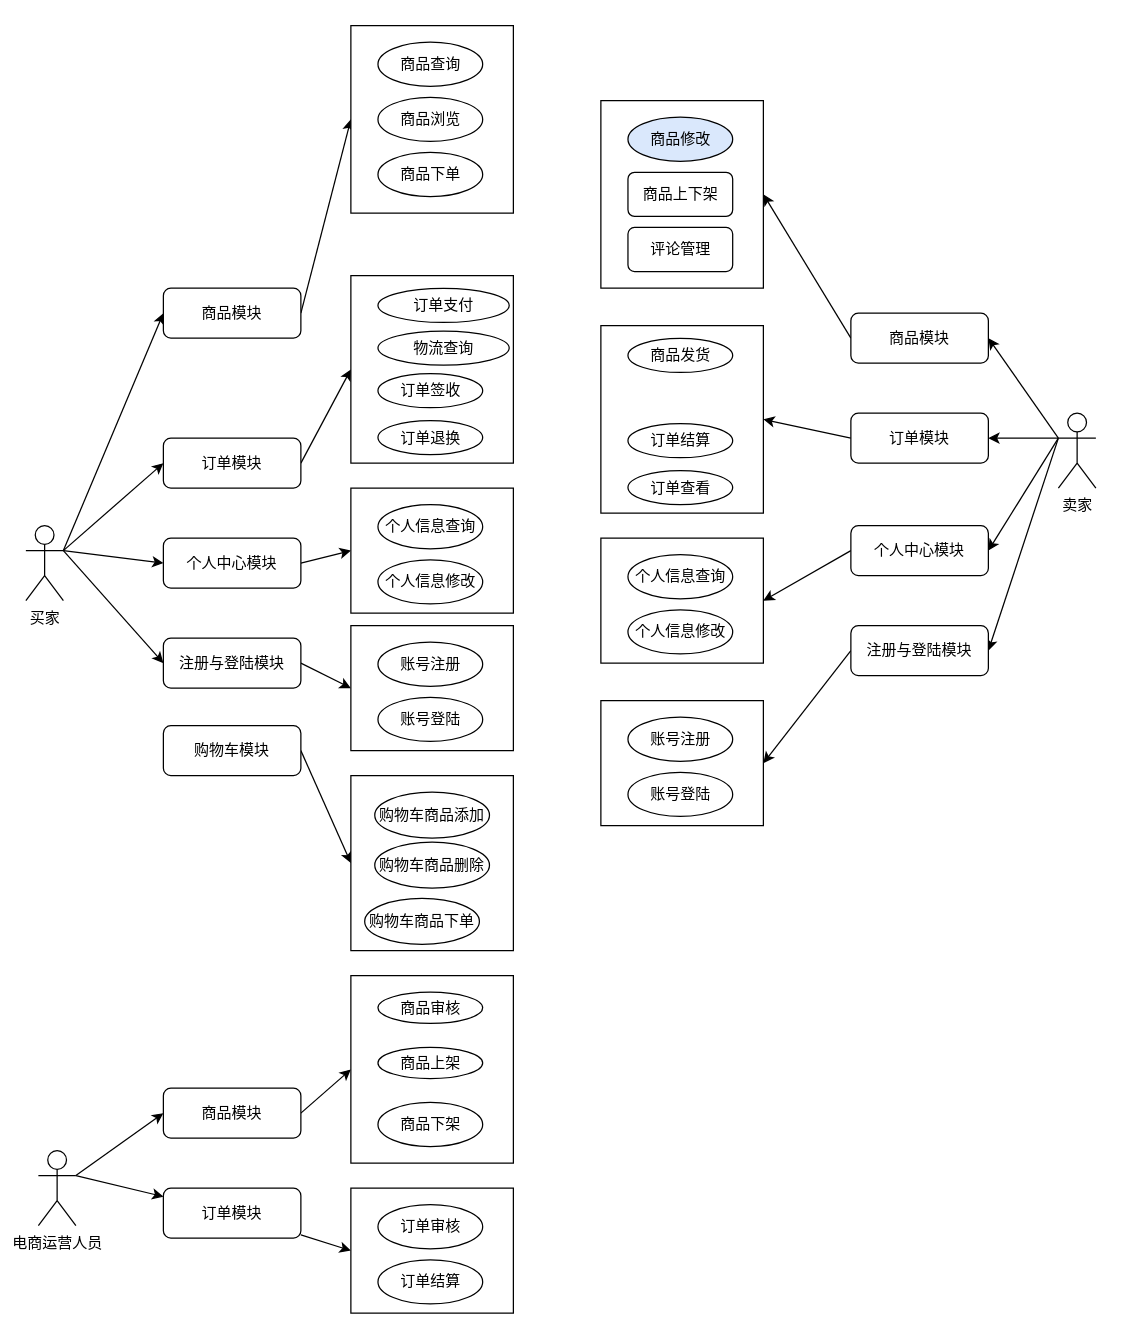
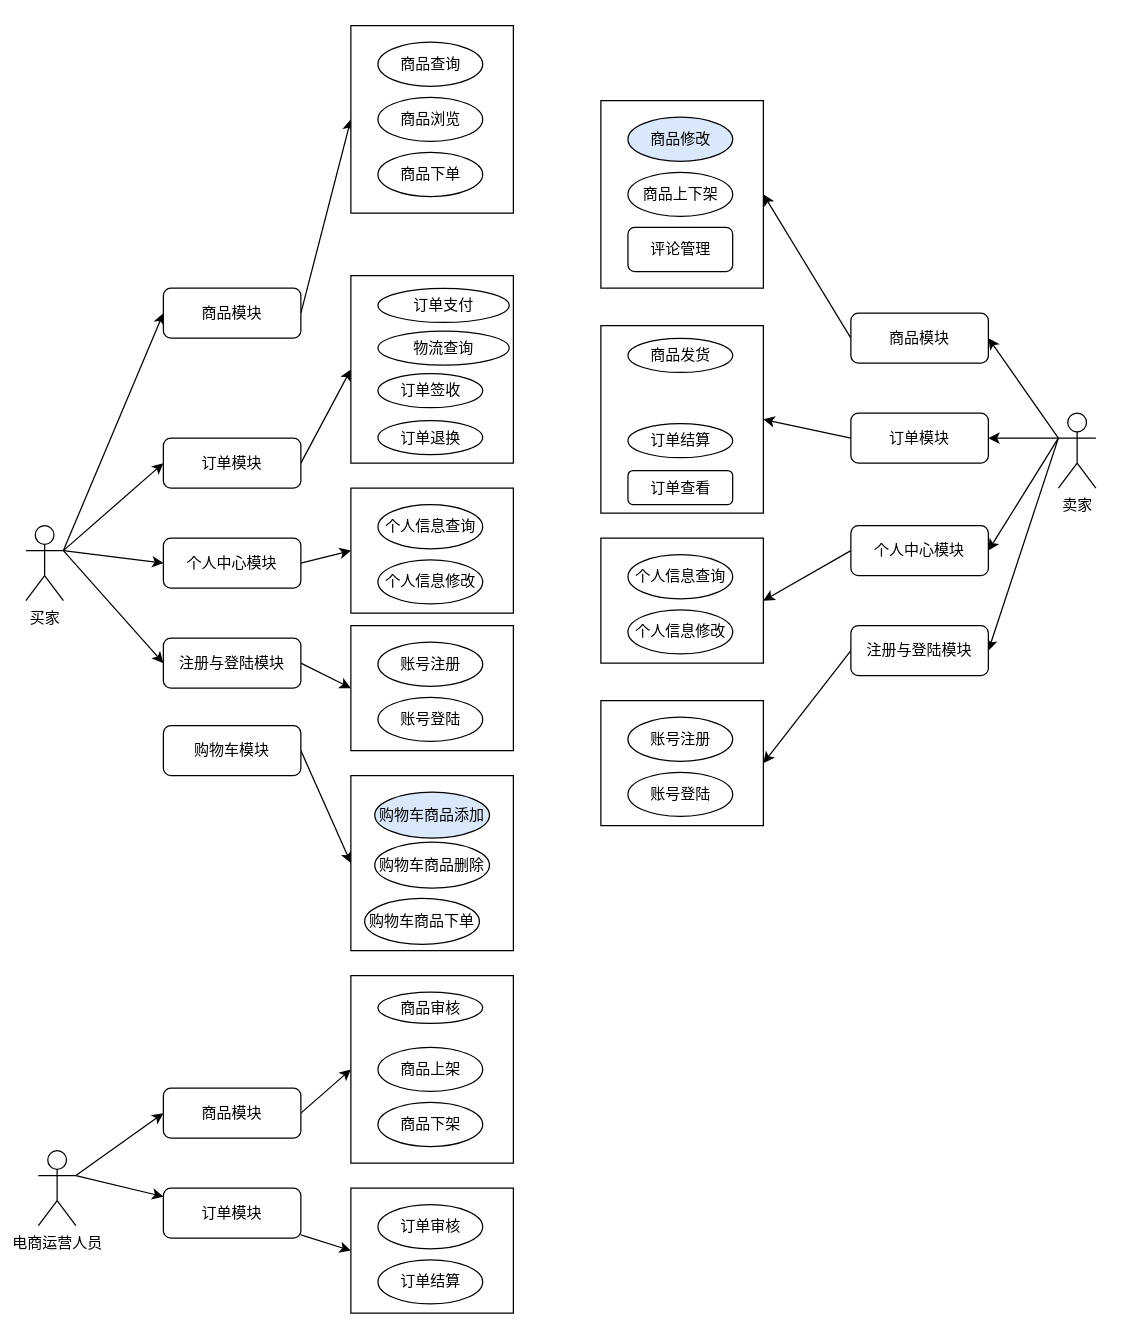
node "商品上下架": shape rounded rectangle -> ellipse
node "订单查看": shape ellipse -> rounded rectangle
node "购物车商品添加": fillcolor #ffffff -> #dae8fc
node "商品上架": size 105x31 -> 105x44
